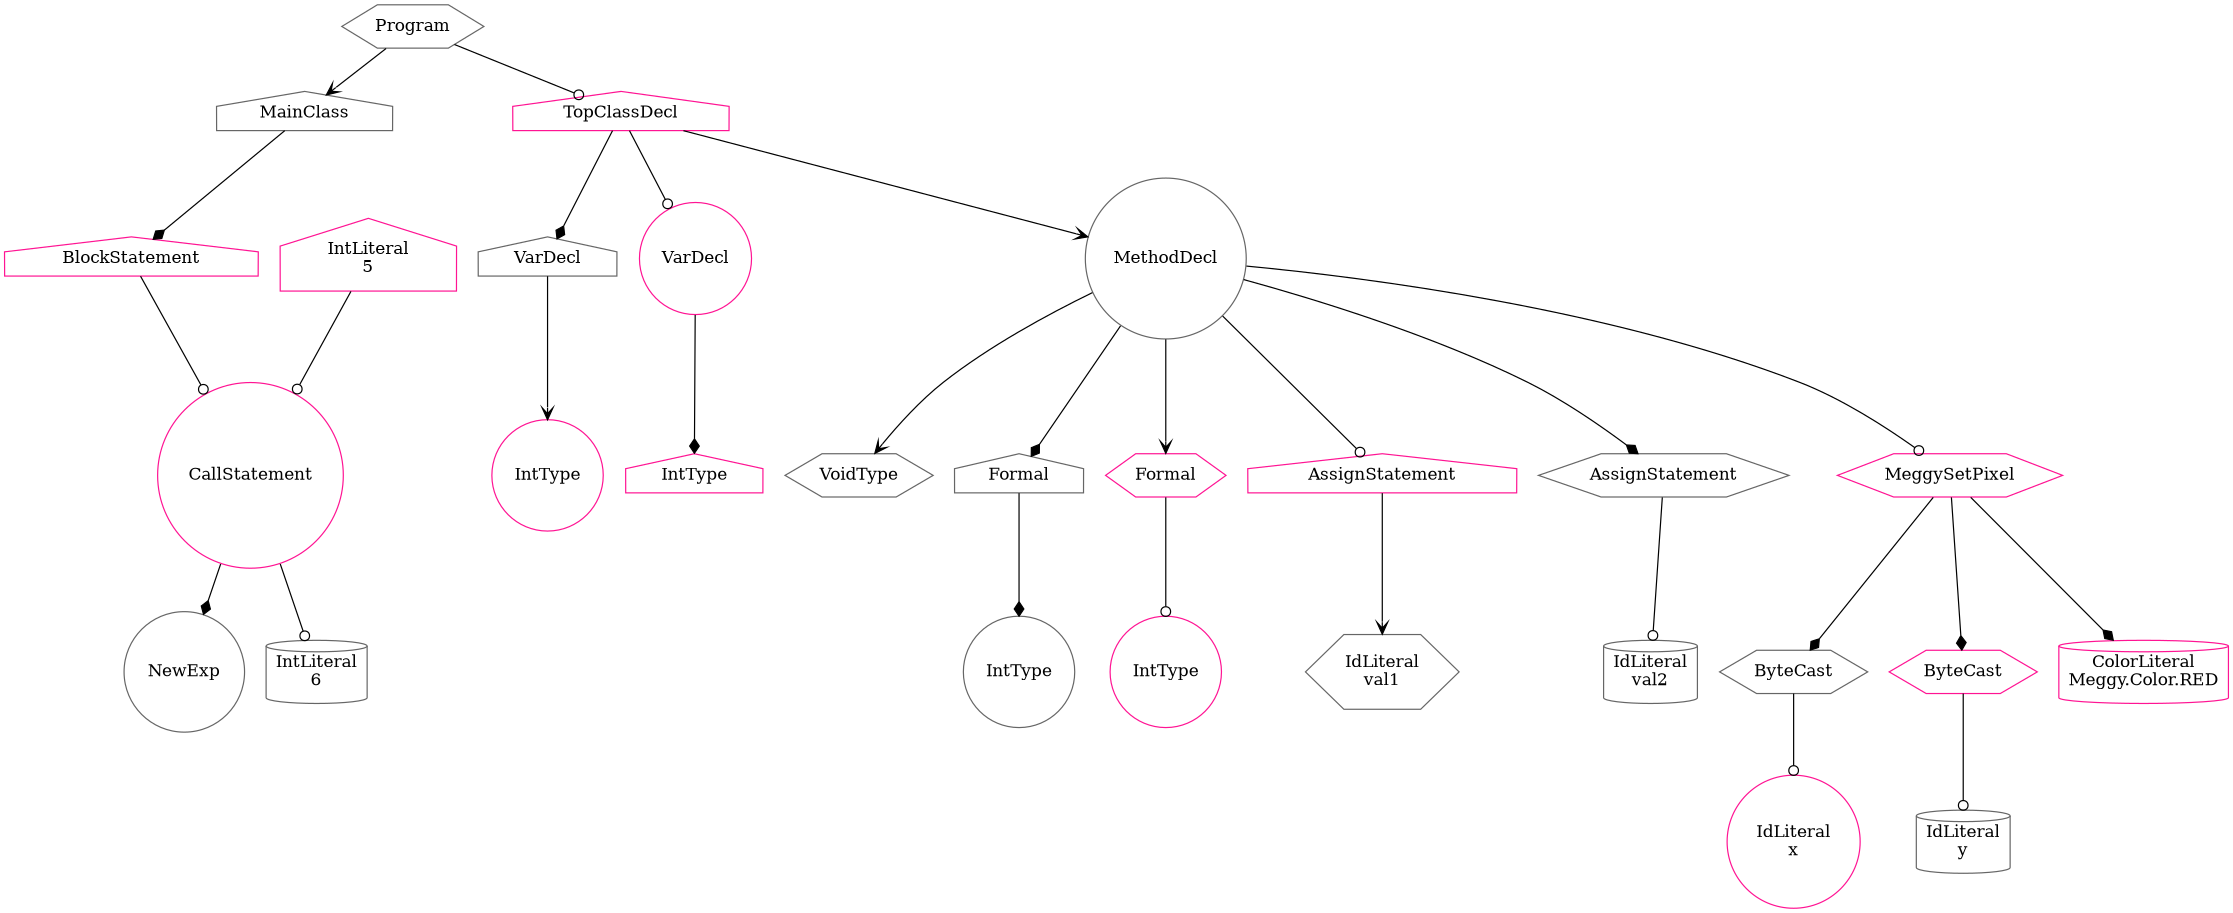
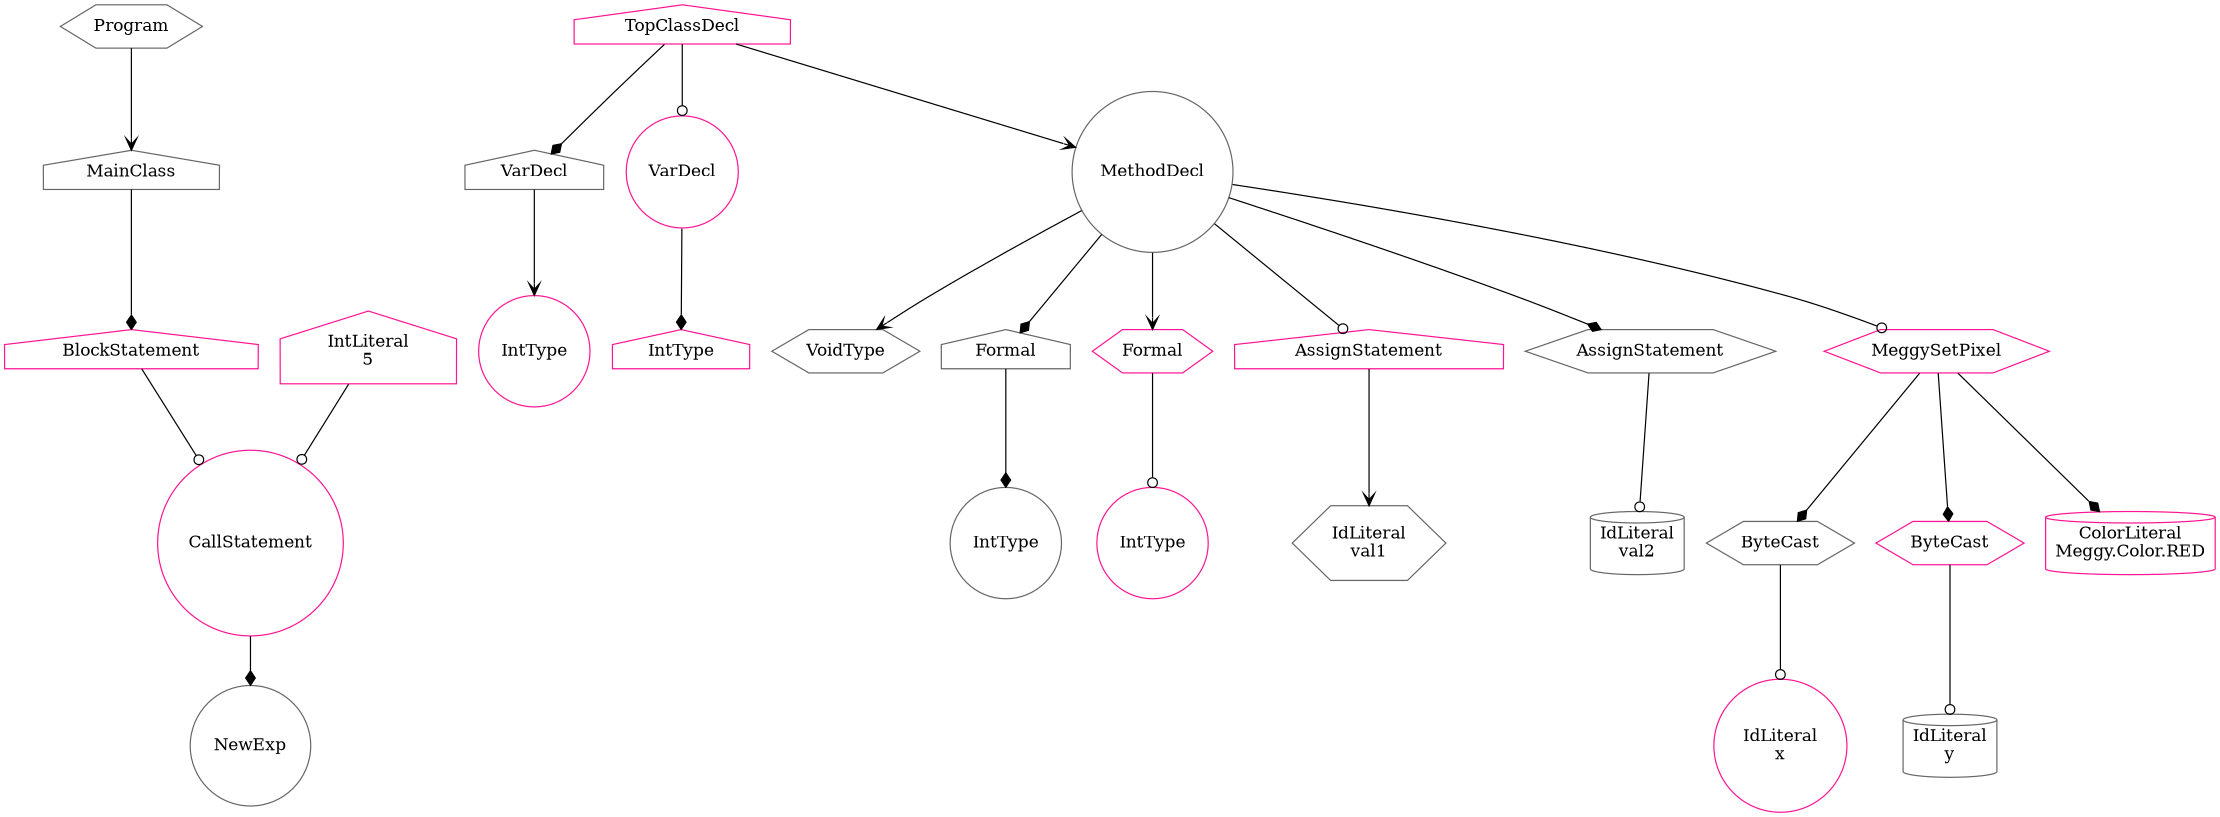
edge "Program" -> "TopClassDecl": removed
node "IntLiteral 6": removed
